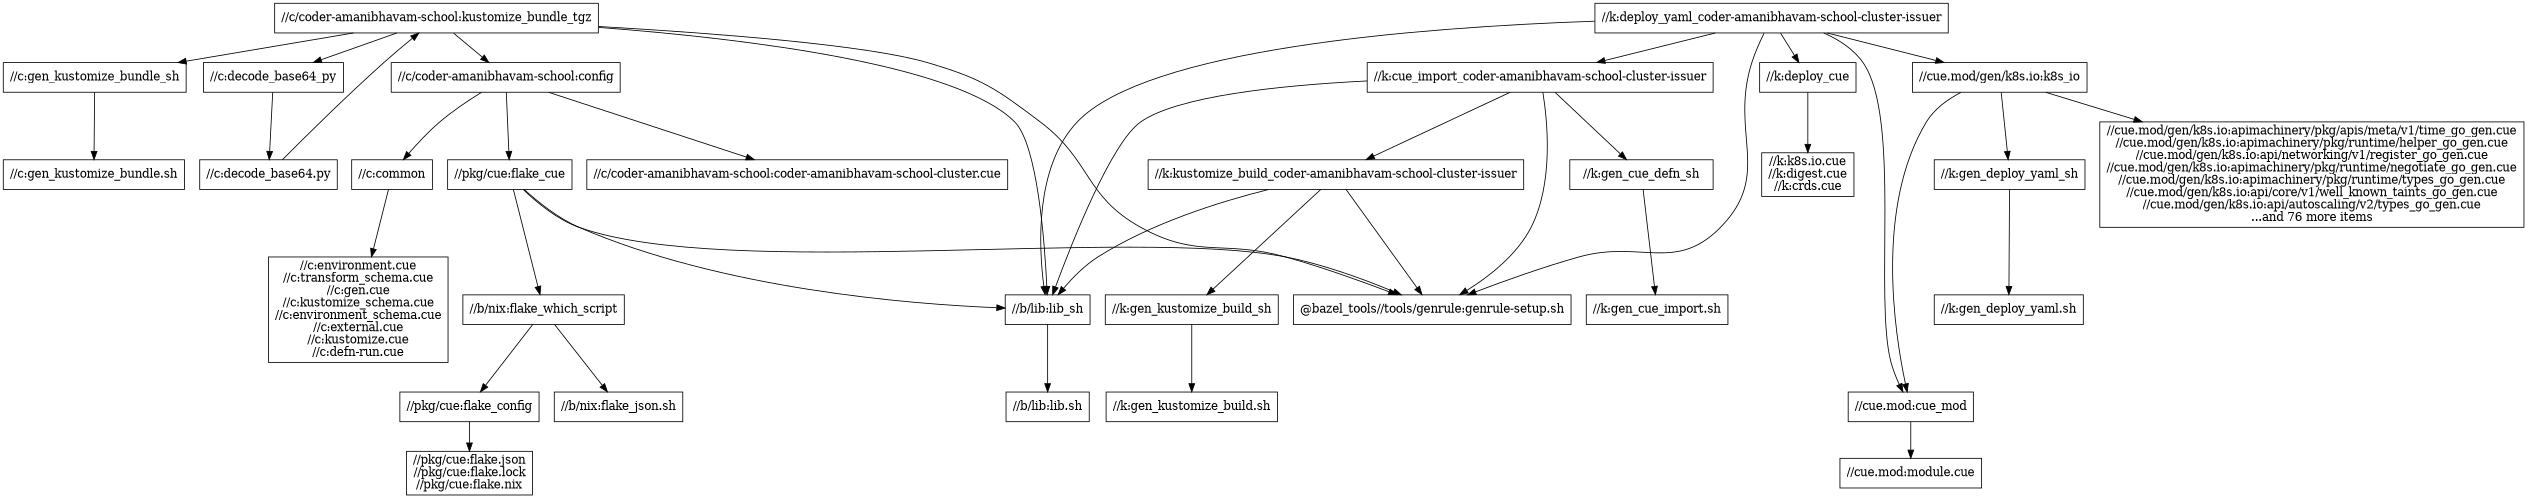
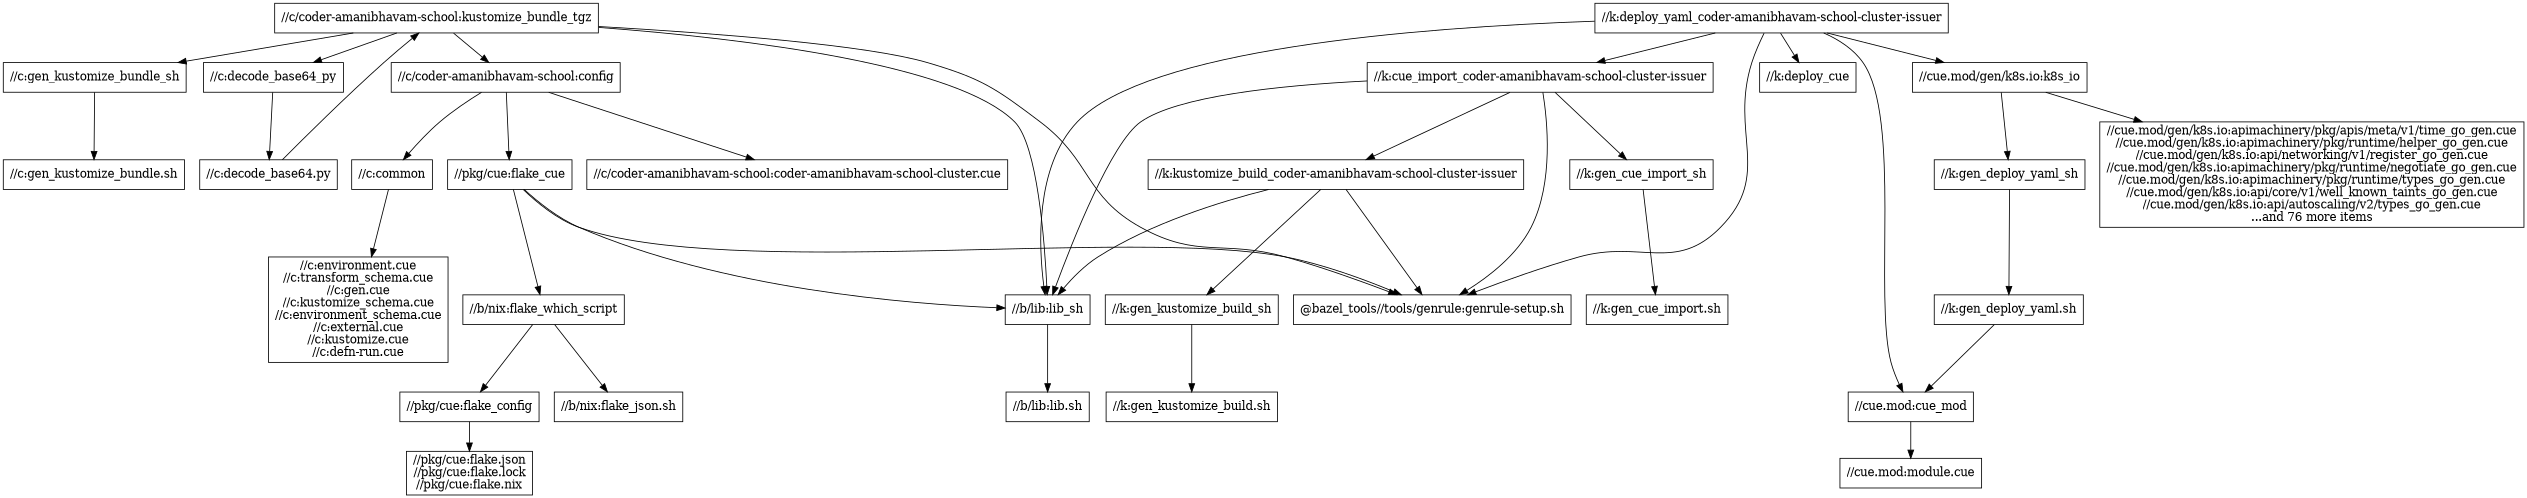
node "//k:gen_cue_defn_sh": label "//k:gen_cue_defn_sh" -> "//k:gen_cue_import_sh"
node "//k:k8s.io.cue //k:digest.cue //k:crds.cue": removed
edge "//cue.mod/gen/k8s.io:k8s_io" -> "//cue.mod:cue_mod": now "//k:gen_deploy_yaml.sh" -> "//cue.mod:cue_mod"
